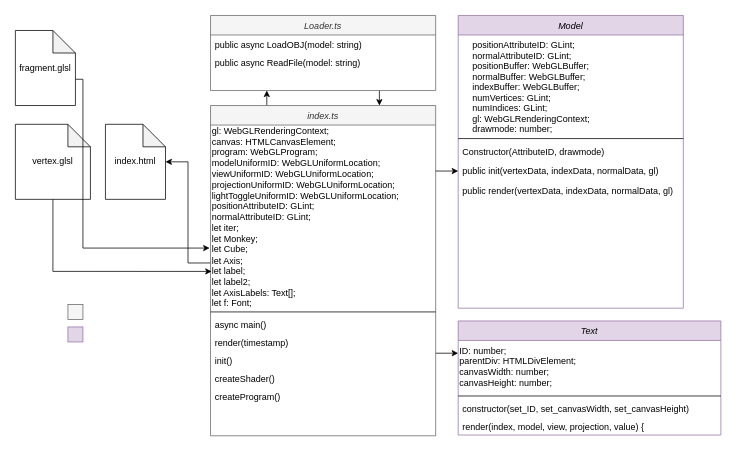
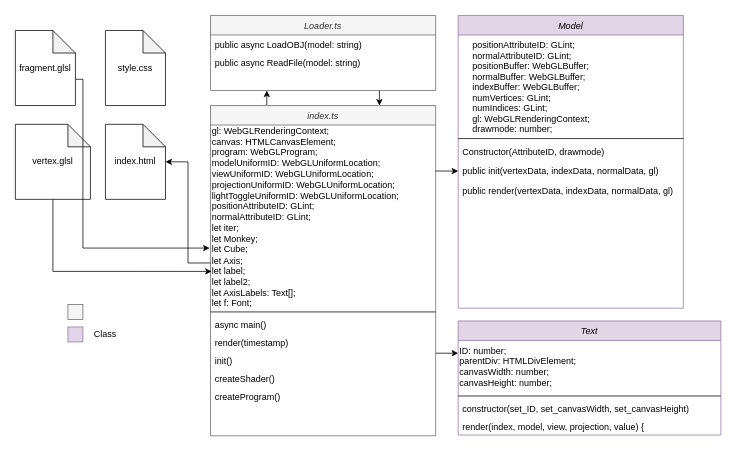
node "style.css": added
node "Class": added
